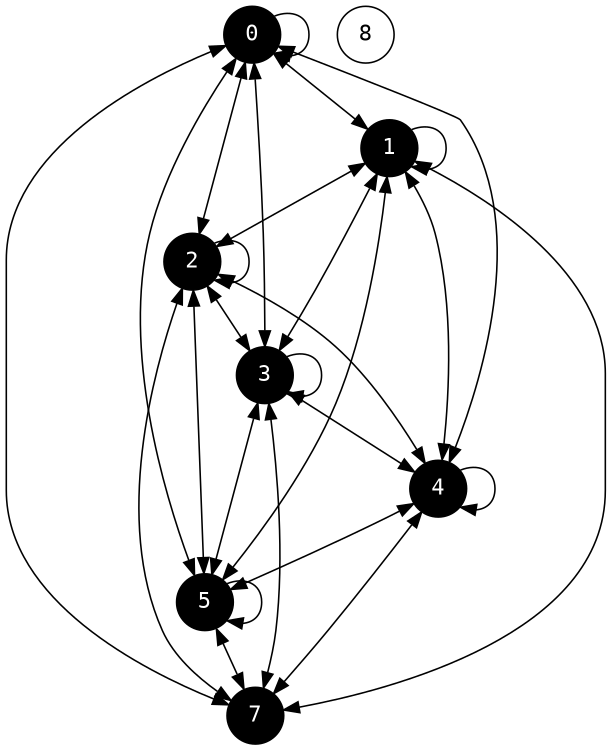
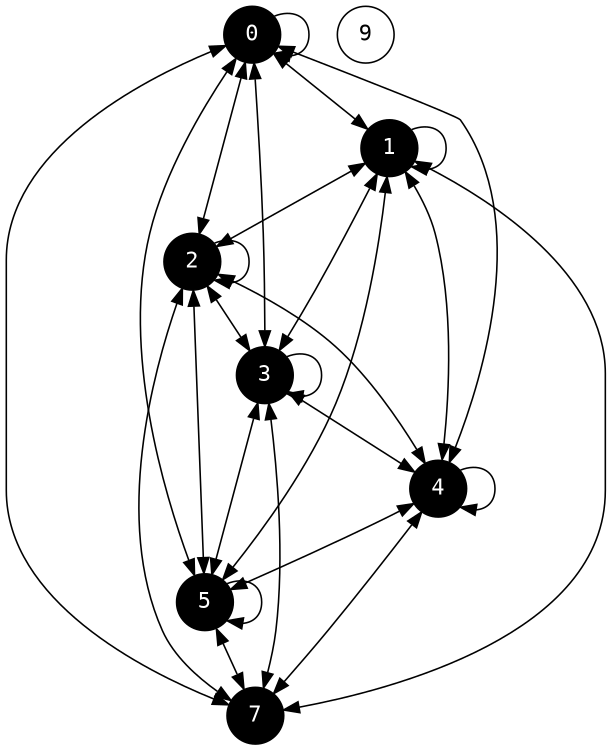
node "9": added
node "8": removed
